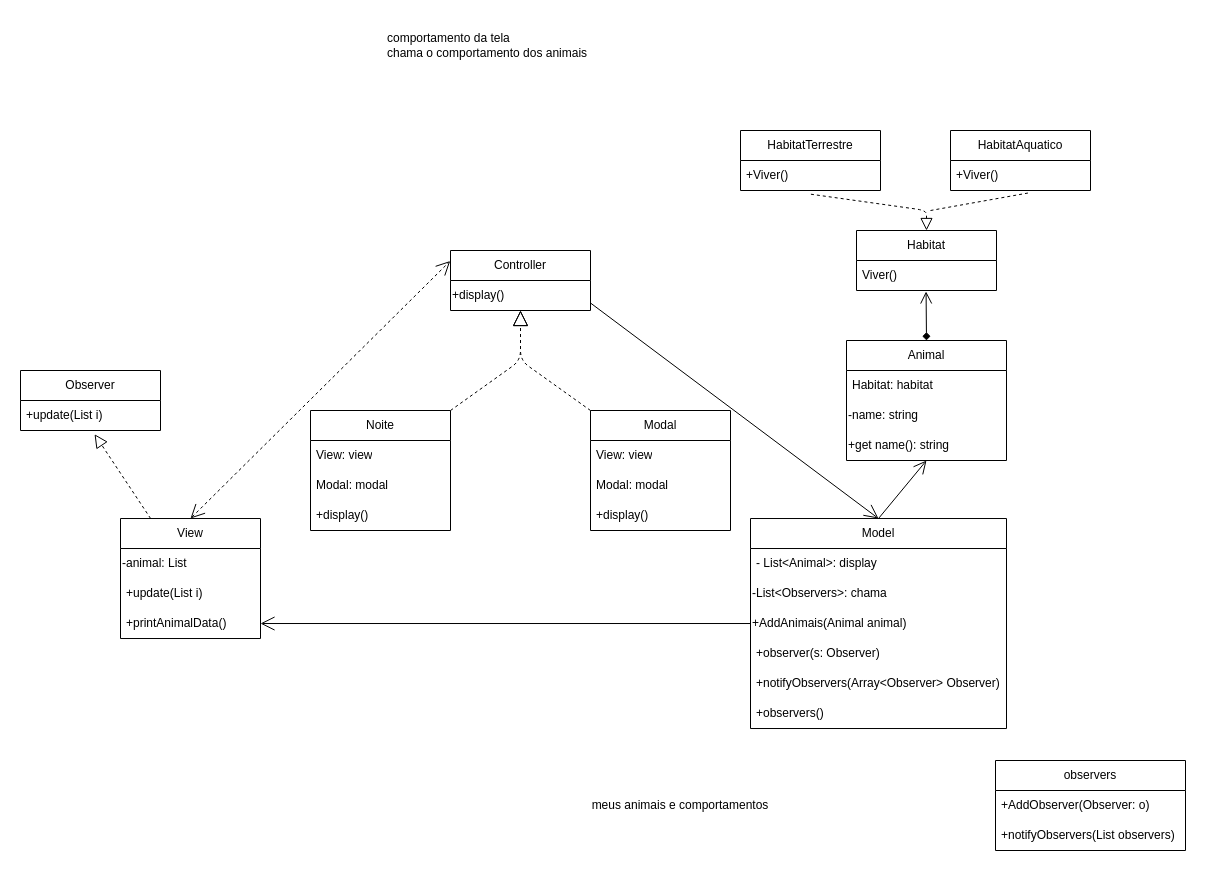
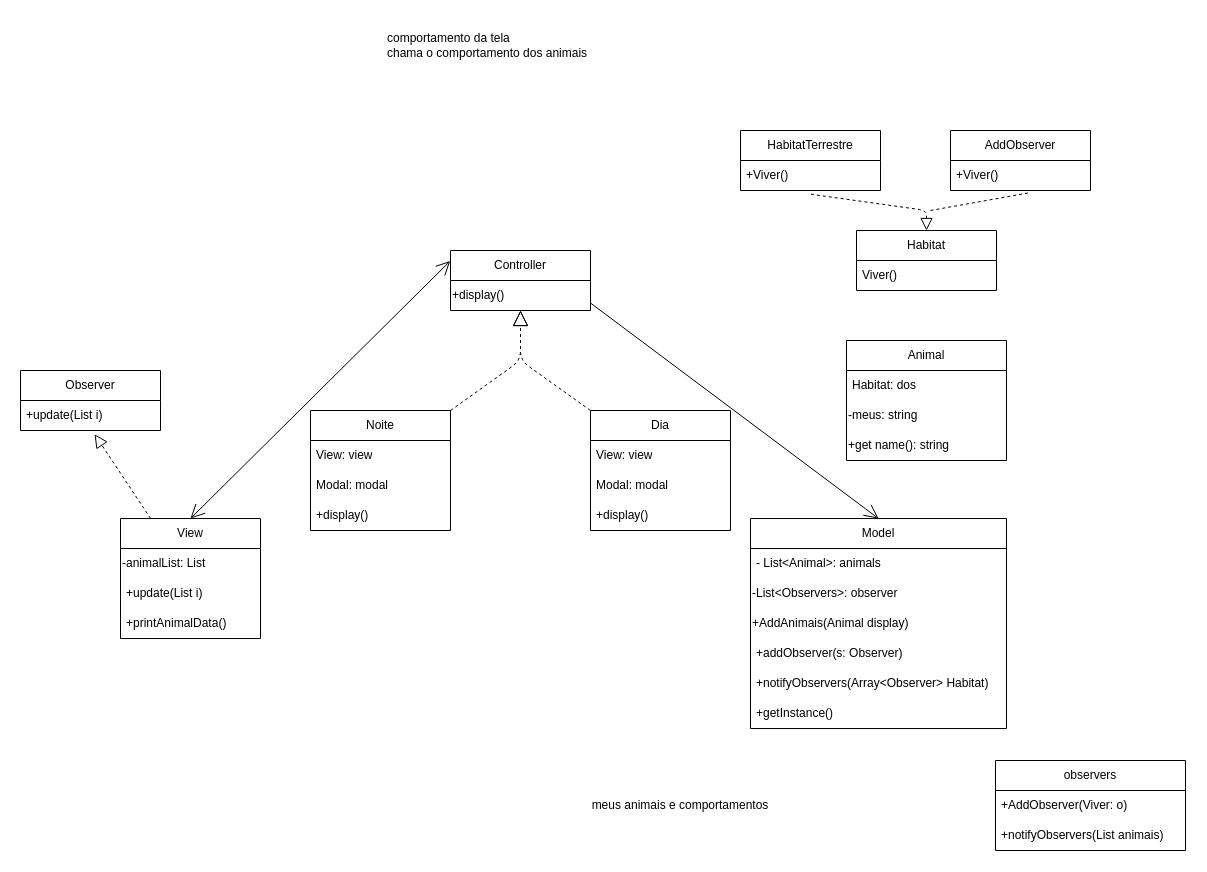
node "HabitatAquatico": label "HabitatAquatico" -> "AddObserver"
edge "Viver()" -- "Animal": removed
node "Habitat: habitat": label "Habitat: habitat" -> "Habitat: dos"
edge "Controller" -- "View": style dashed -> solid
node "-name: string": label "-name: string" -> "-meus: string"
node "Modal": label "Modal" -> "Dia"
edge "Model" -> "+get name(): string": removed
node "-animal: List": label "-animal: List" -> "-animalList: List"
node "- List<Animal>: display": label "- List<Animal>: display" -> "- List<Animal>: animals"
node "-List<Observers>: chama": label "-List<Observers>: chama" -> "-List<Observers>: observer"
edge "Model" -> "+printAnimalData()": removed
node "+AddAnimais(Animal animal)": label "+AddAnimais(Animal animal)" -> "+AddAnimais(Animal display)"
node "+observer(s: Observer)": label "+observer(s: Observer)" -> "+addObserver(s: Observer)"
node "+notifyObservers(Array<Observer> Observer)": label "+notifyObservers(Array<Observer> Observer)" -> "+notifyObservers(Array<Observer> Habitat)"
node "+observers()": label "+observers()" -> "+getInstance()"
node "+AddObserver(Observer: o)": label "+AddObserver(Observer: o)" -> "+AddObserver(Viver: o)"
node "+notifyObservers(List observers)": label "+notifyObservers(List observers)" -> "+notifyObservers(List animais)"
